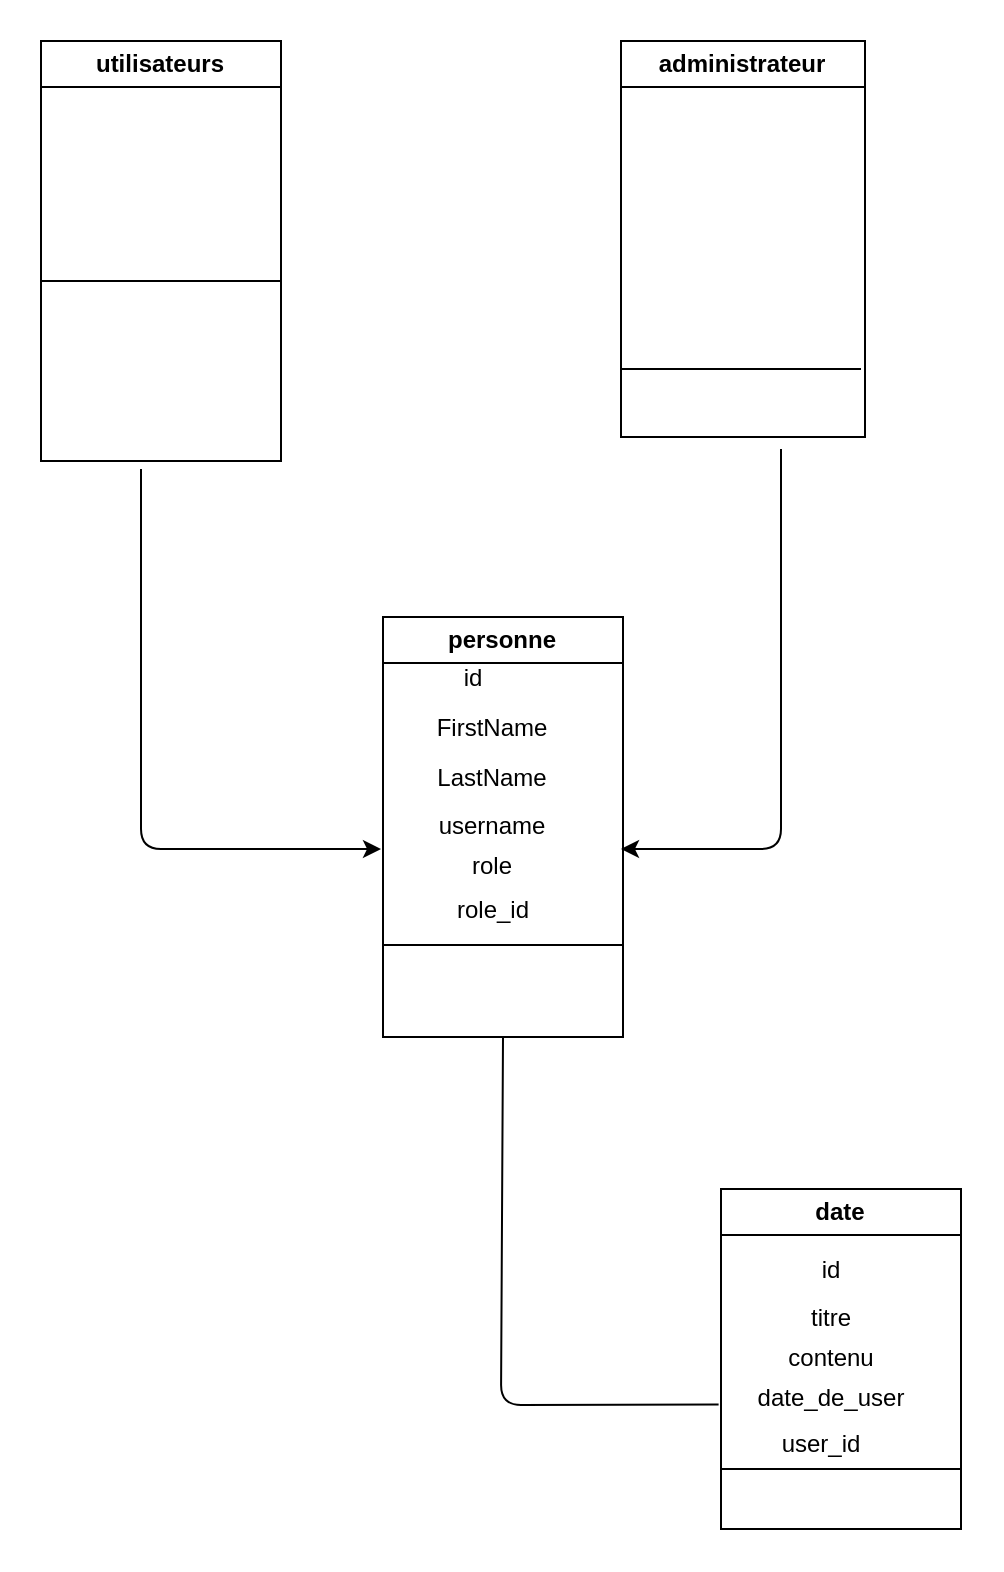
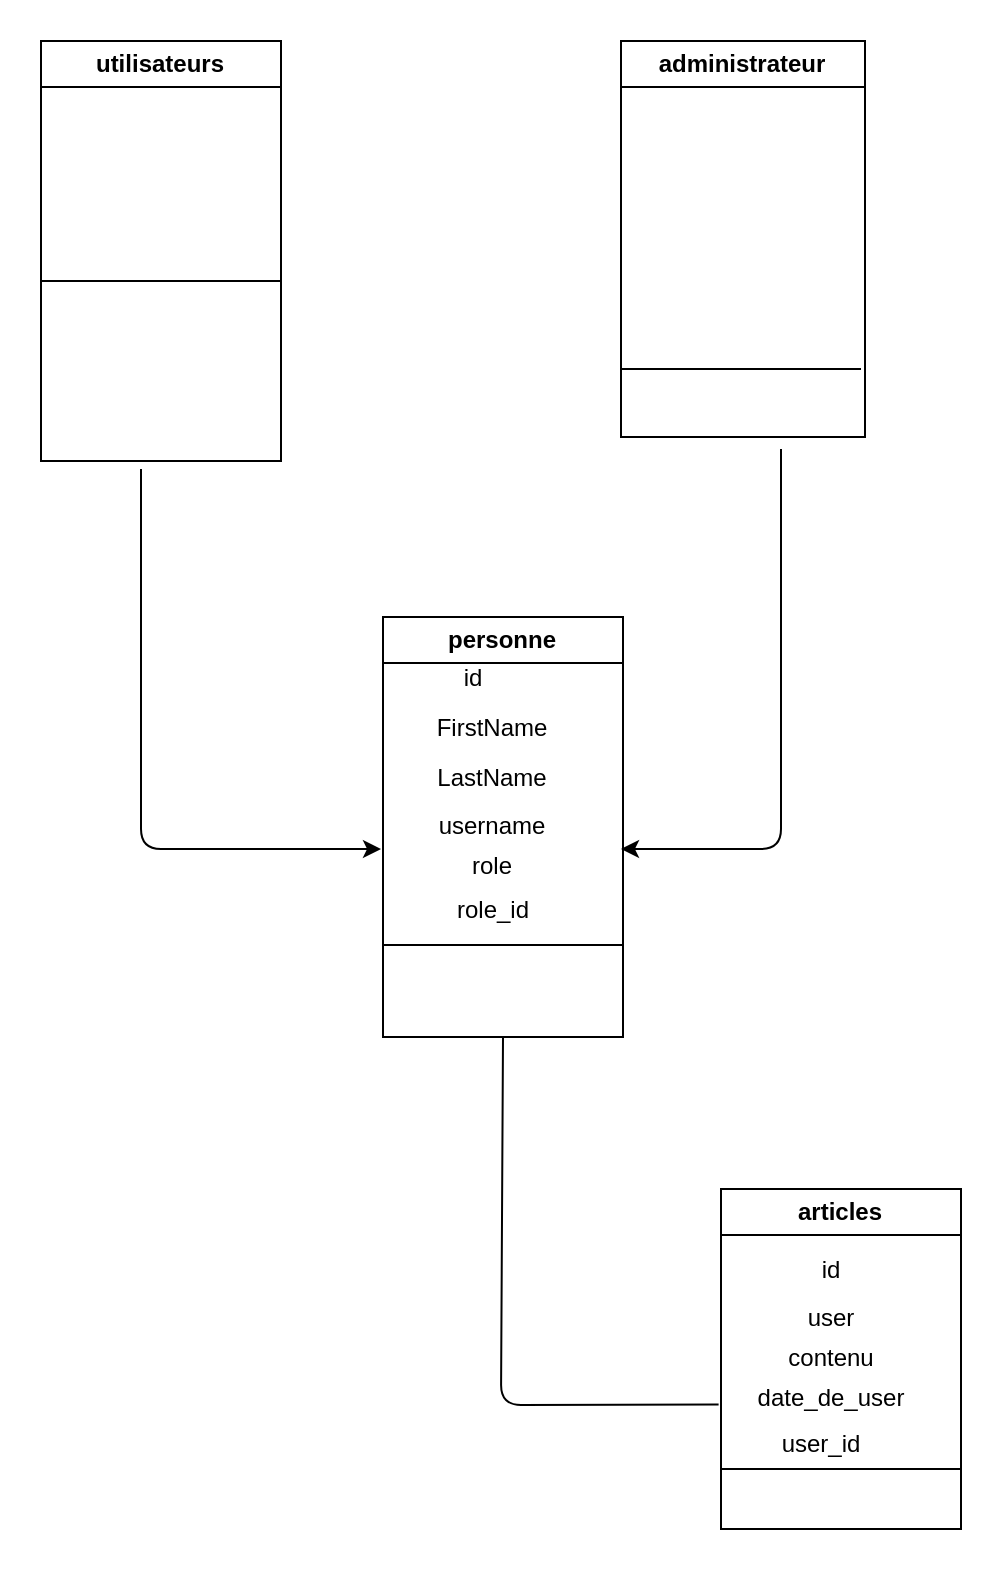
node "date": label "date" -> "articles"
node "titre": label "titre" -> "user"
